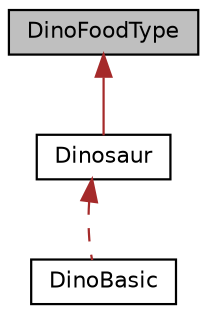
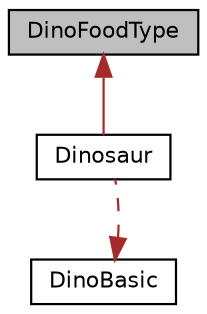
edge "DinoBasic" -> "Dinosaur": reversed
